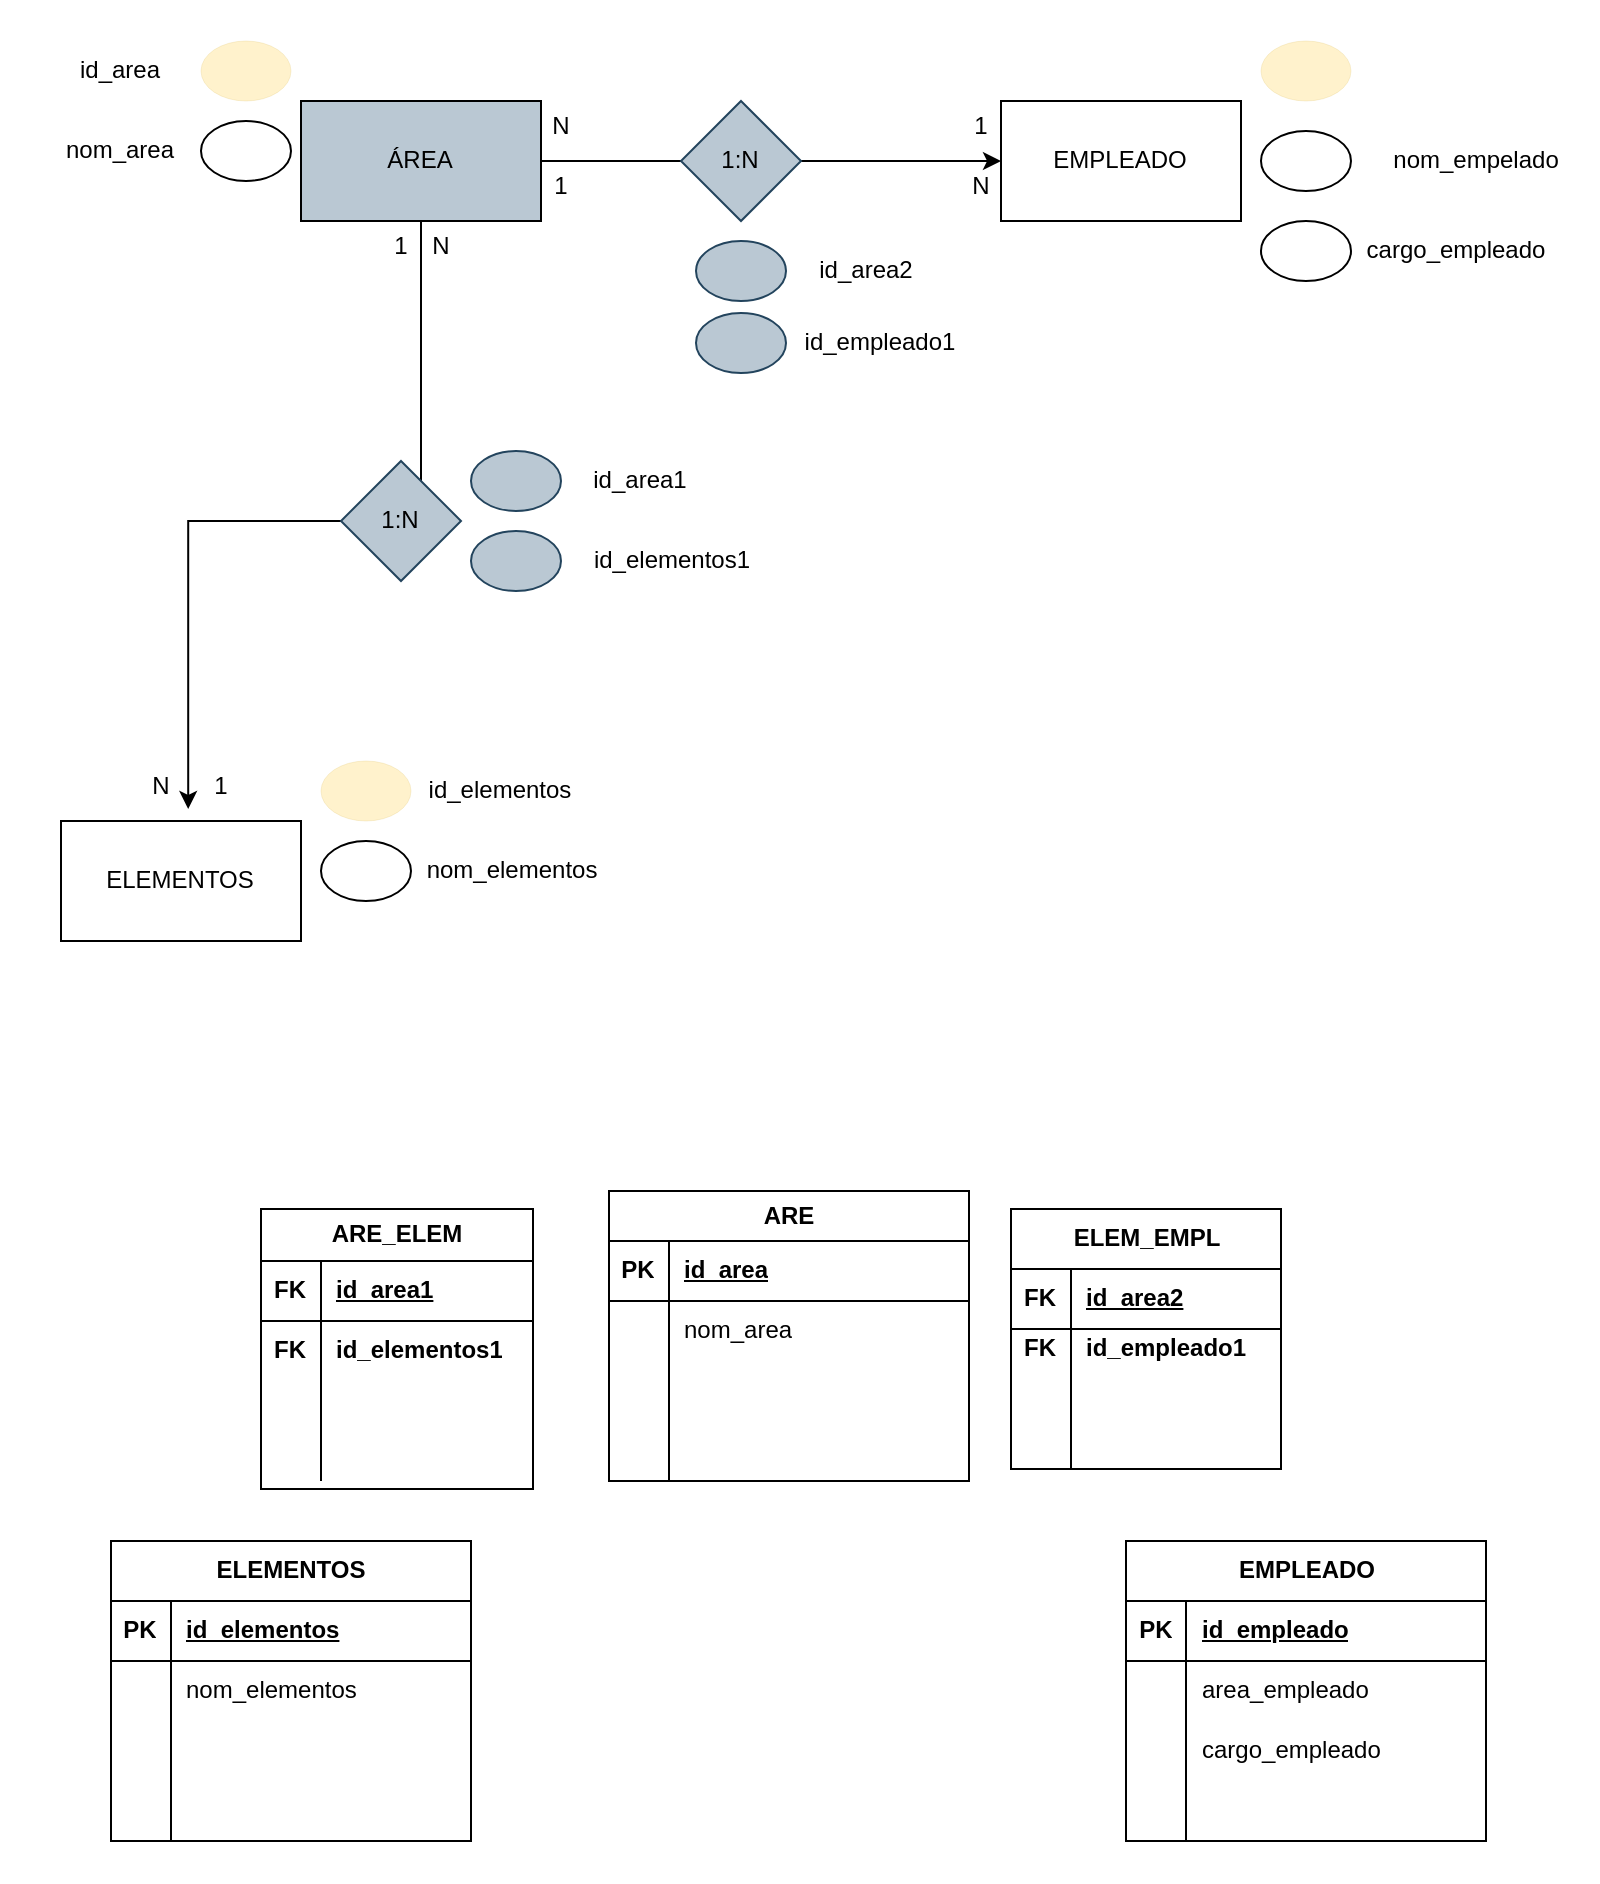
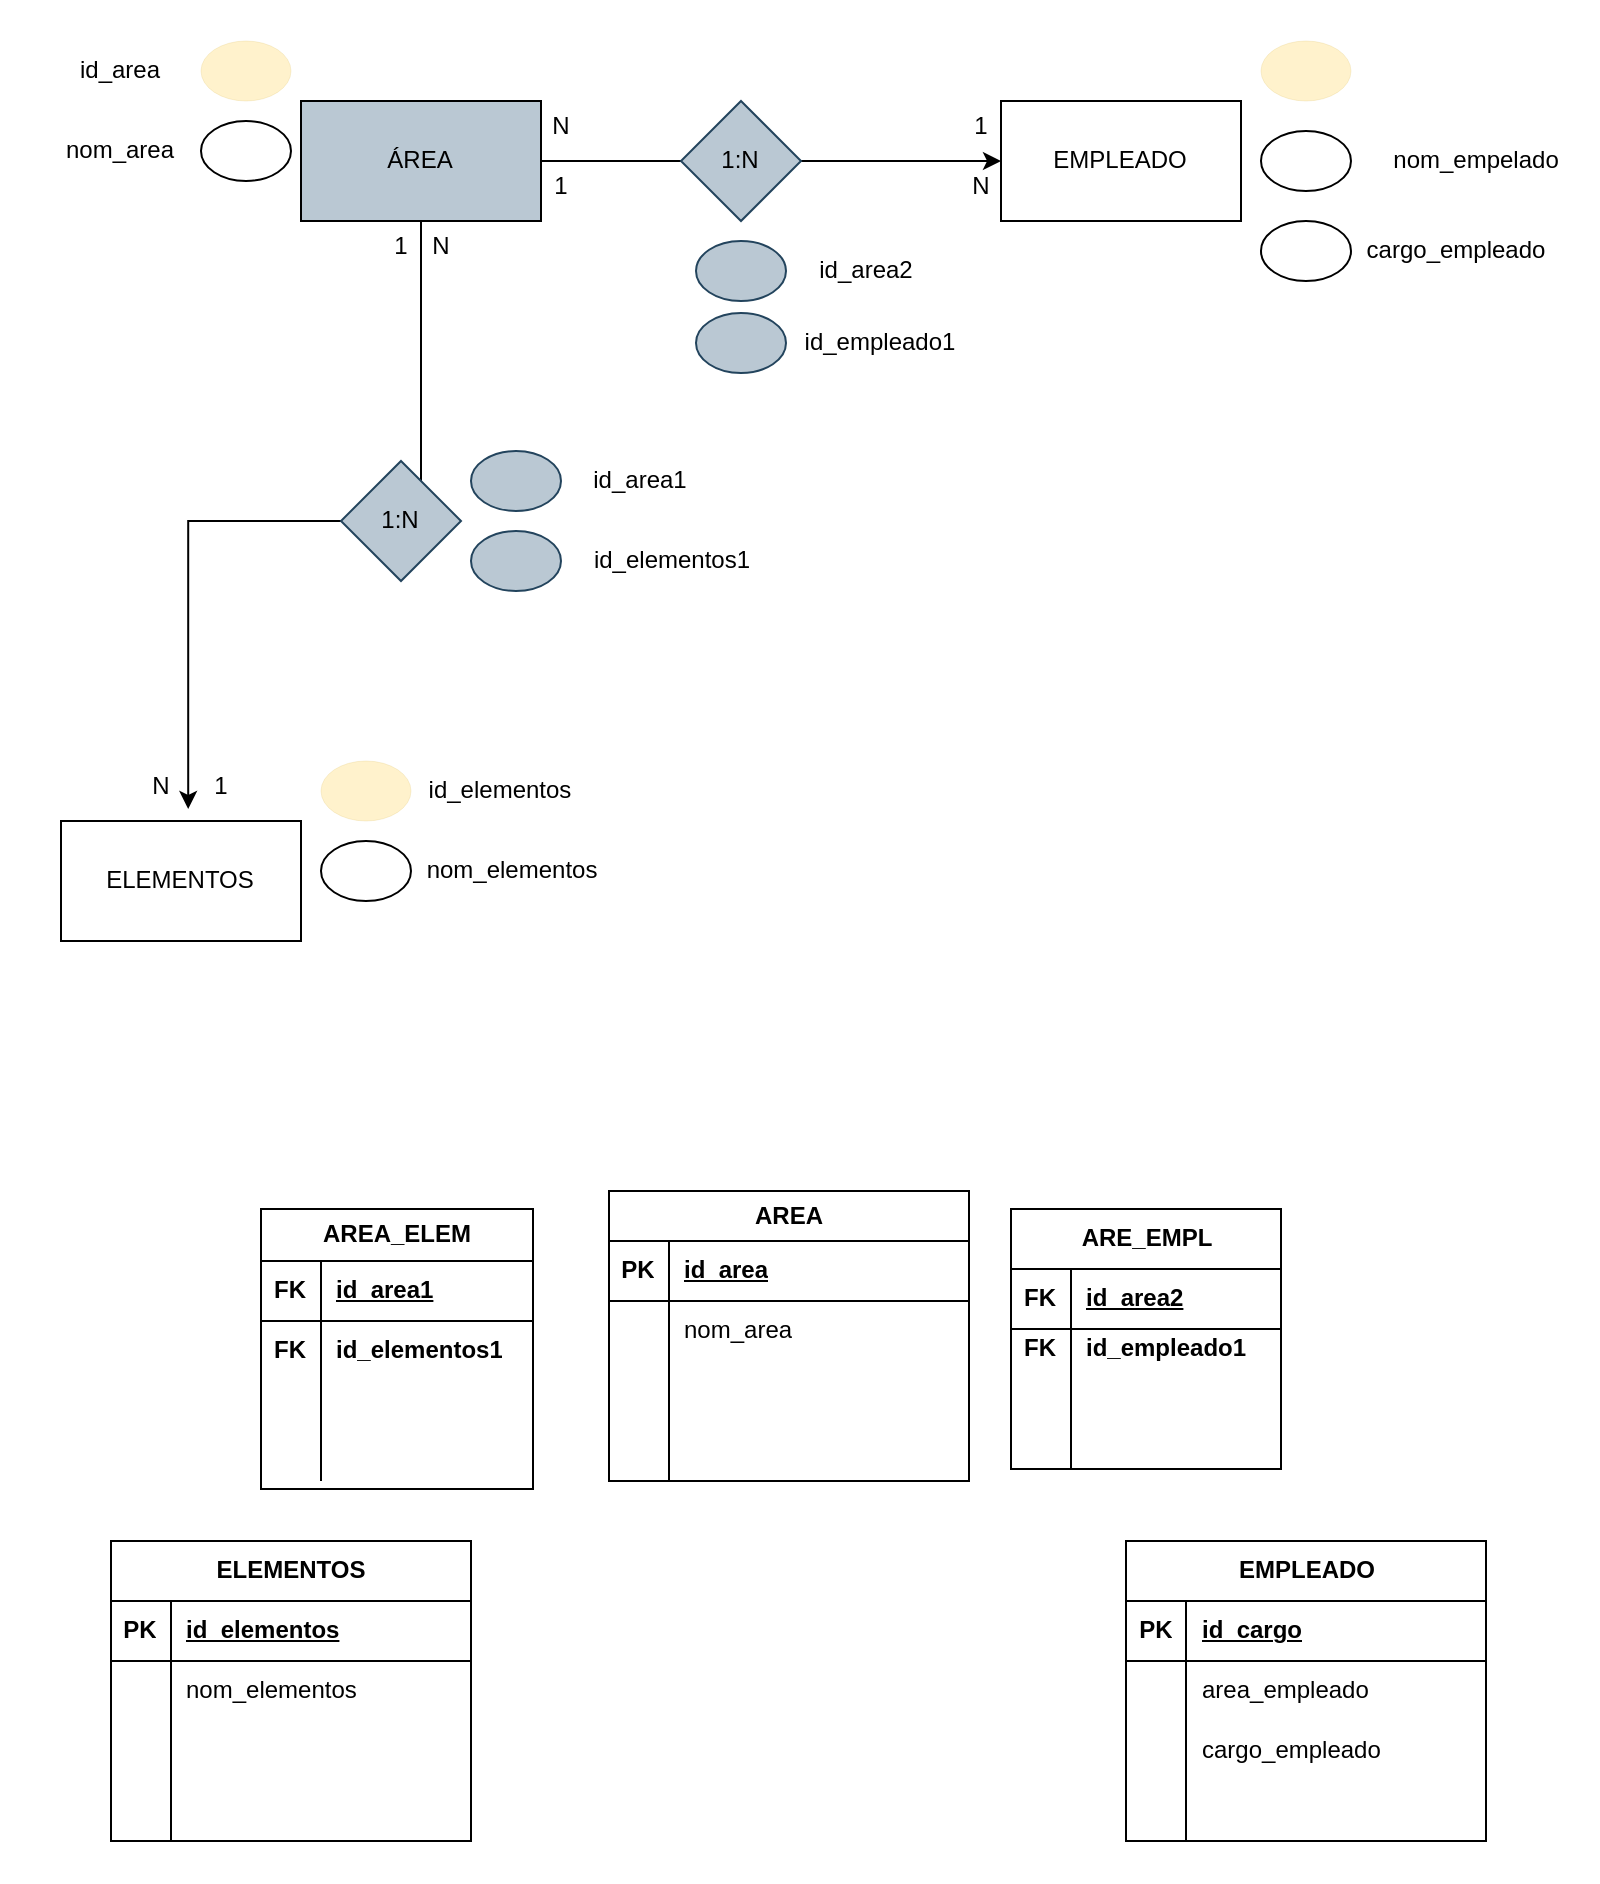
node "ARE": label "ARE" -> "AREA"
node "ARE_ELEM": label "ARE_ELEM" -> "AREA_ELEM"
node "ELEM_EMPL": label "ELEM_EMPL" -> "ARE_EMPL"
node "id_empleado": label "id_empleado" -> "id_cargo"
